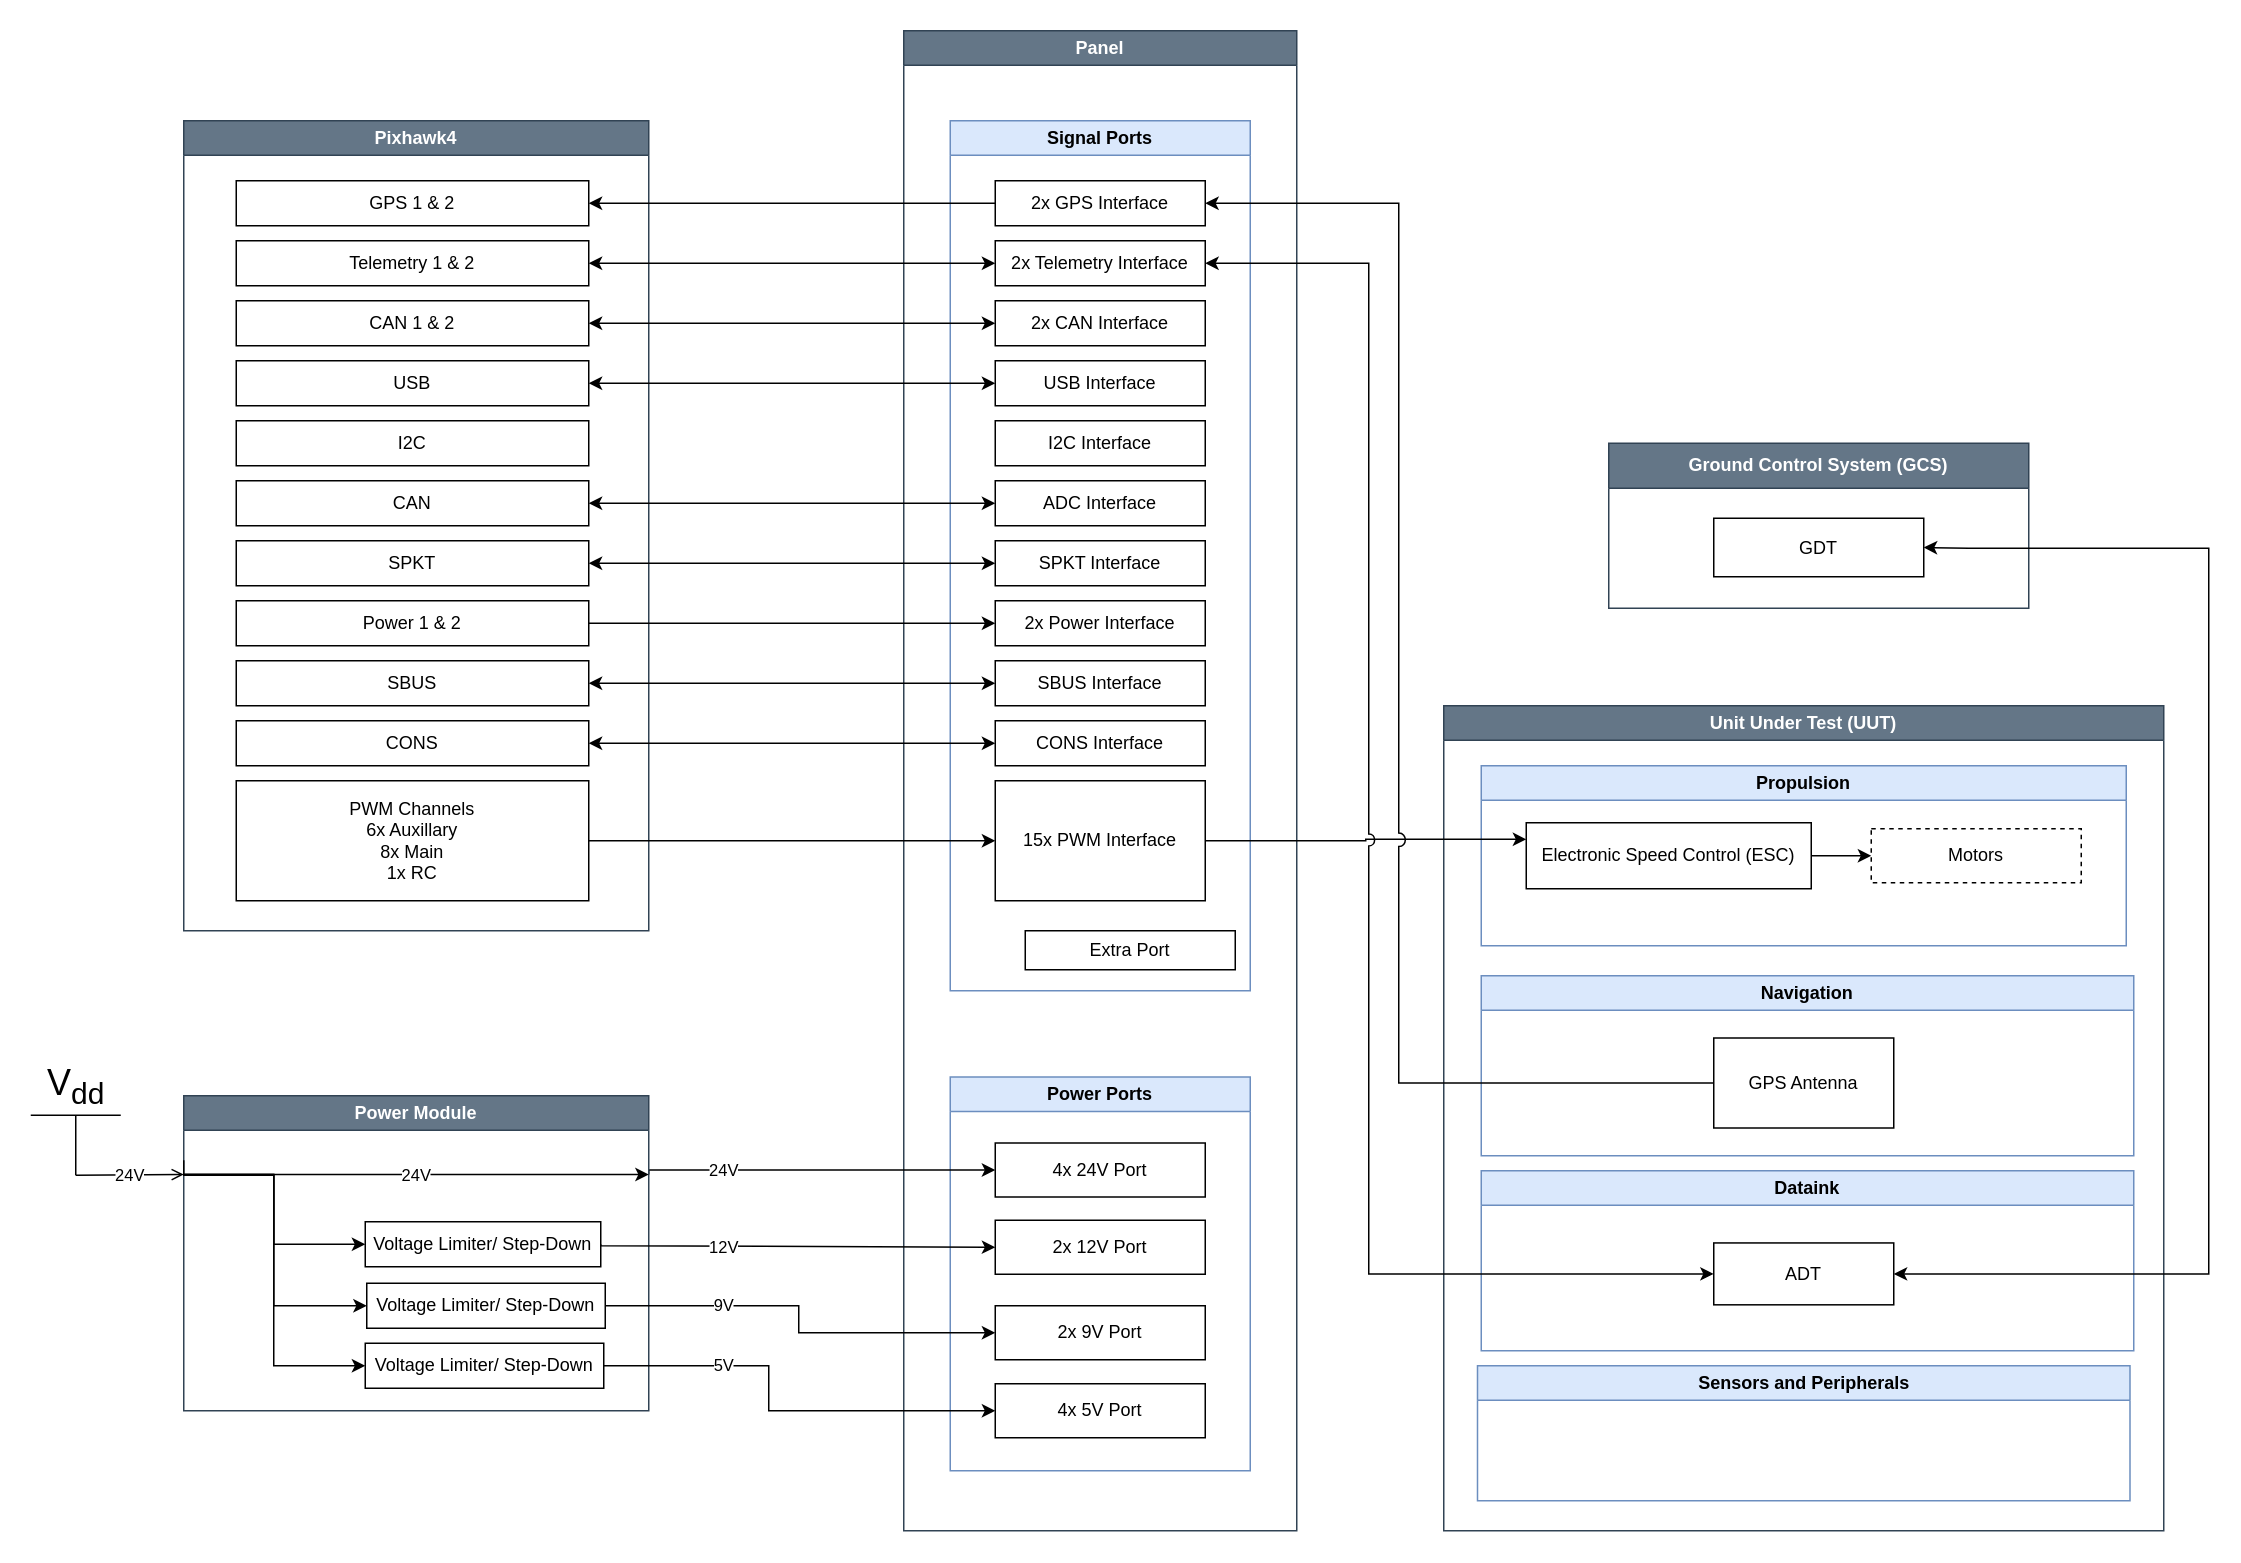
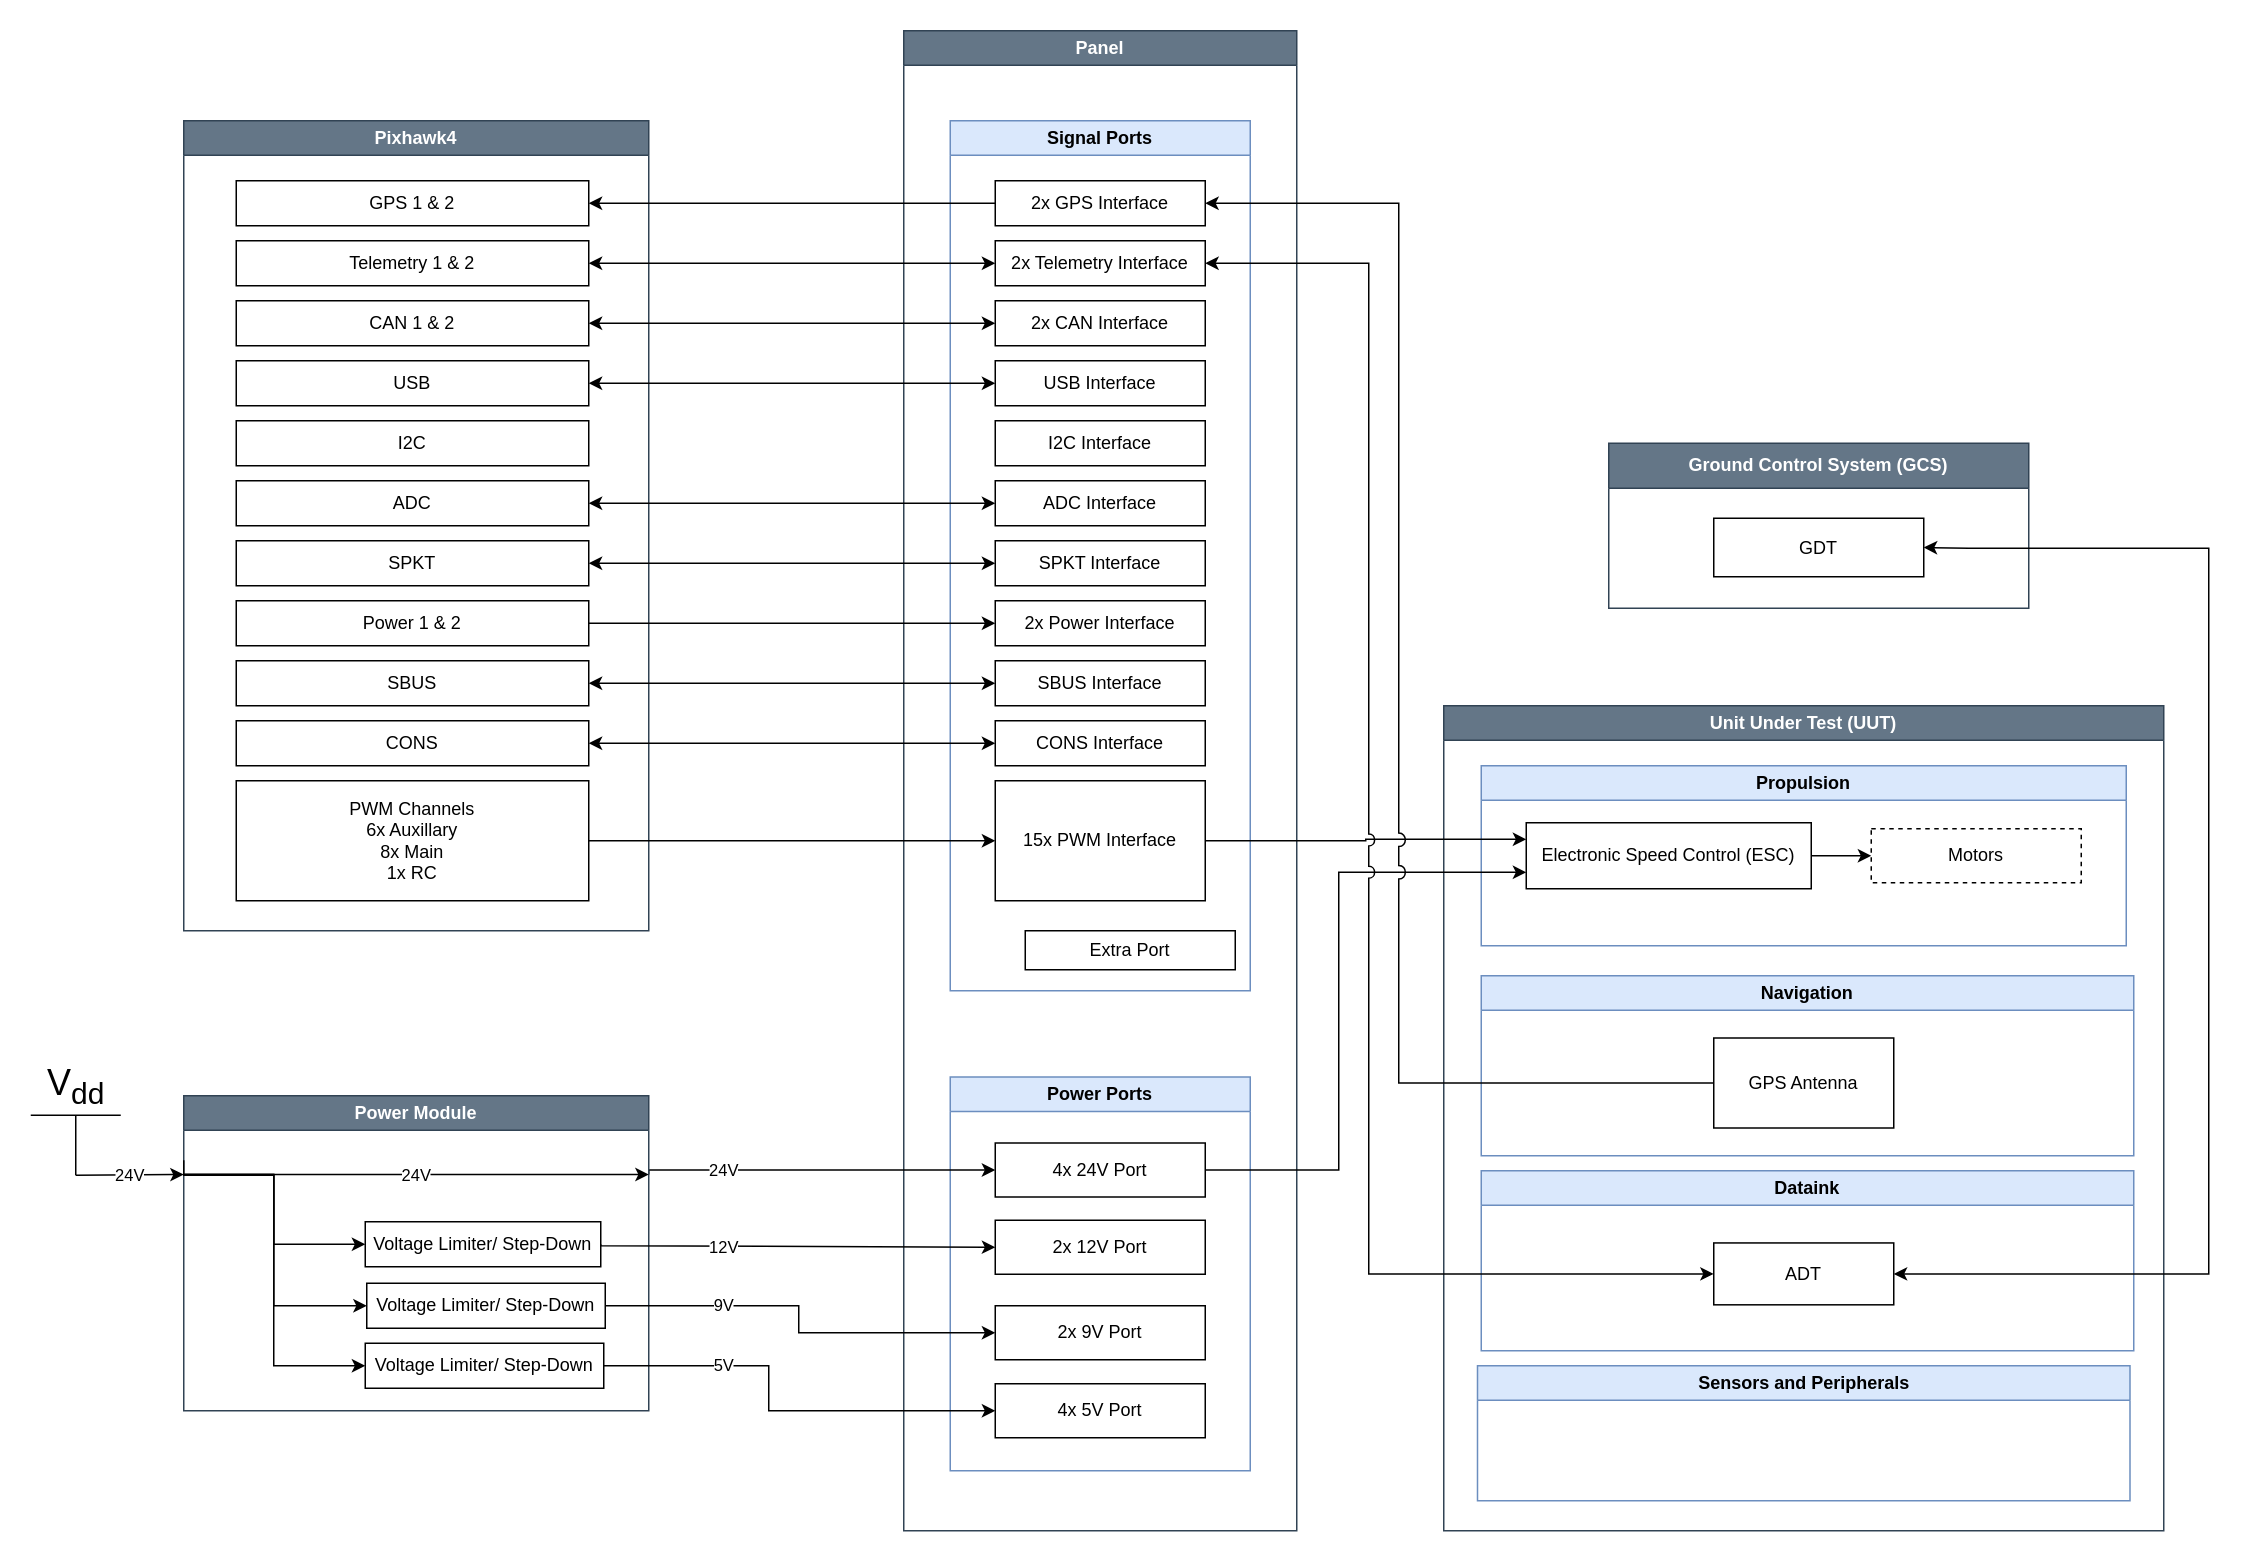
node "CAN": label "CAN" -> "ADC"
edge "4x 24V Port" -> "Electronic Speed Control (ESC)": added
edge "Vdd" -> "Power Module": arrowhead open -> classic
